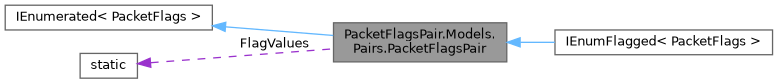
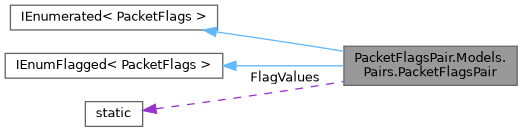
edge "IEnumFlagged< PacketFlags >" -> "PacketFlagsPair.Models. Pairs.PacketFlagsPair": reversed
